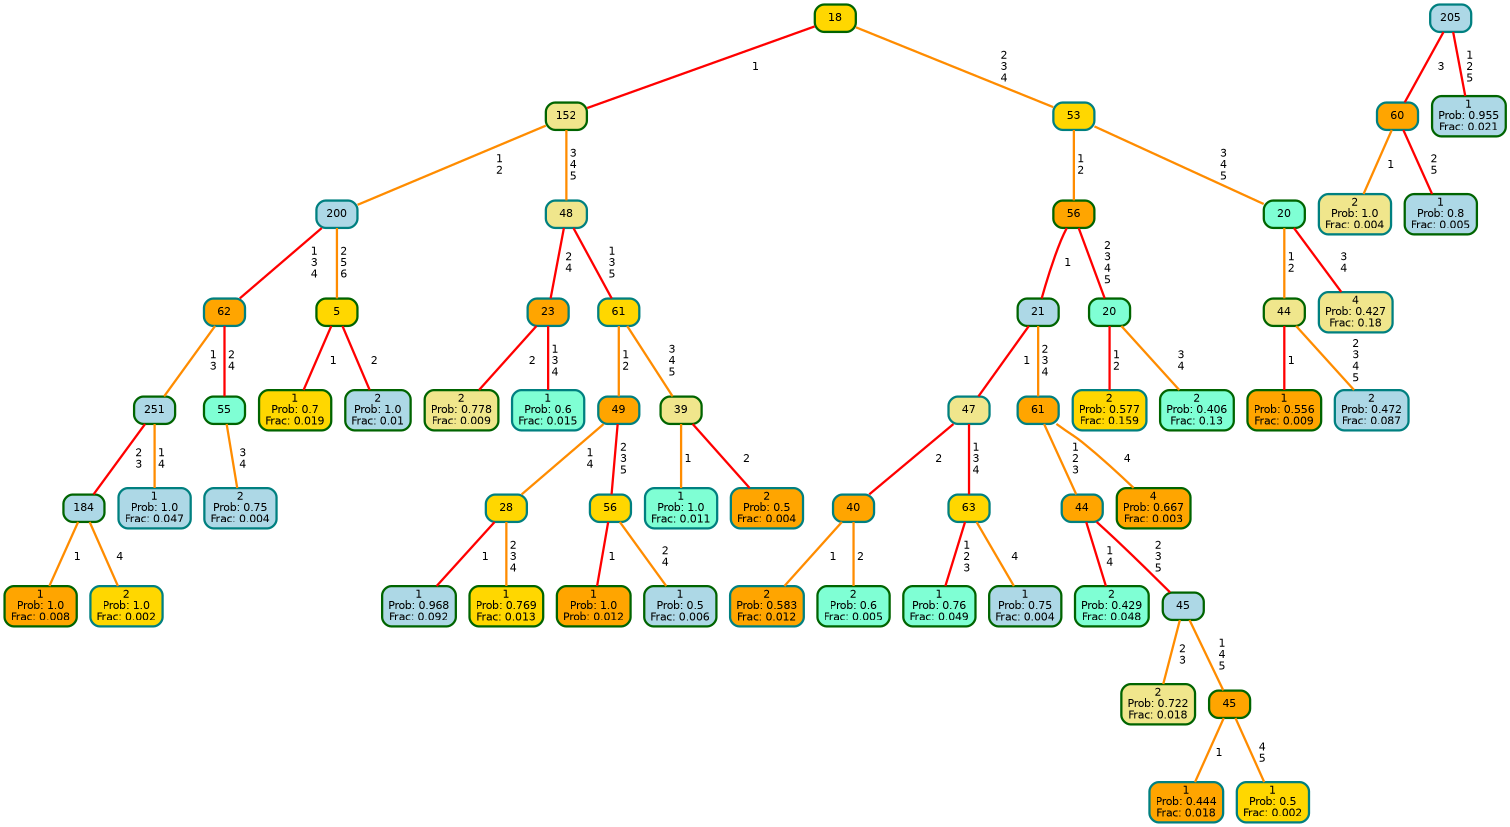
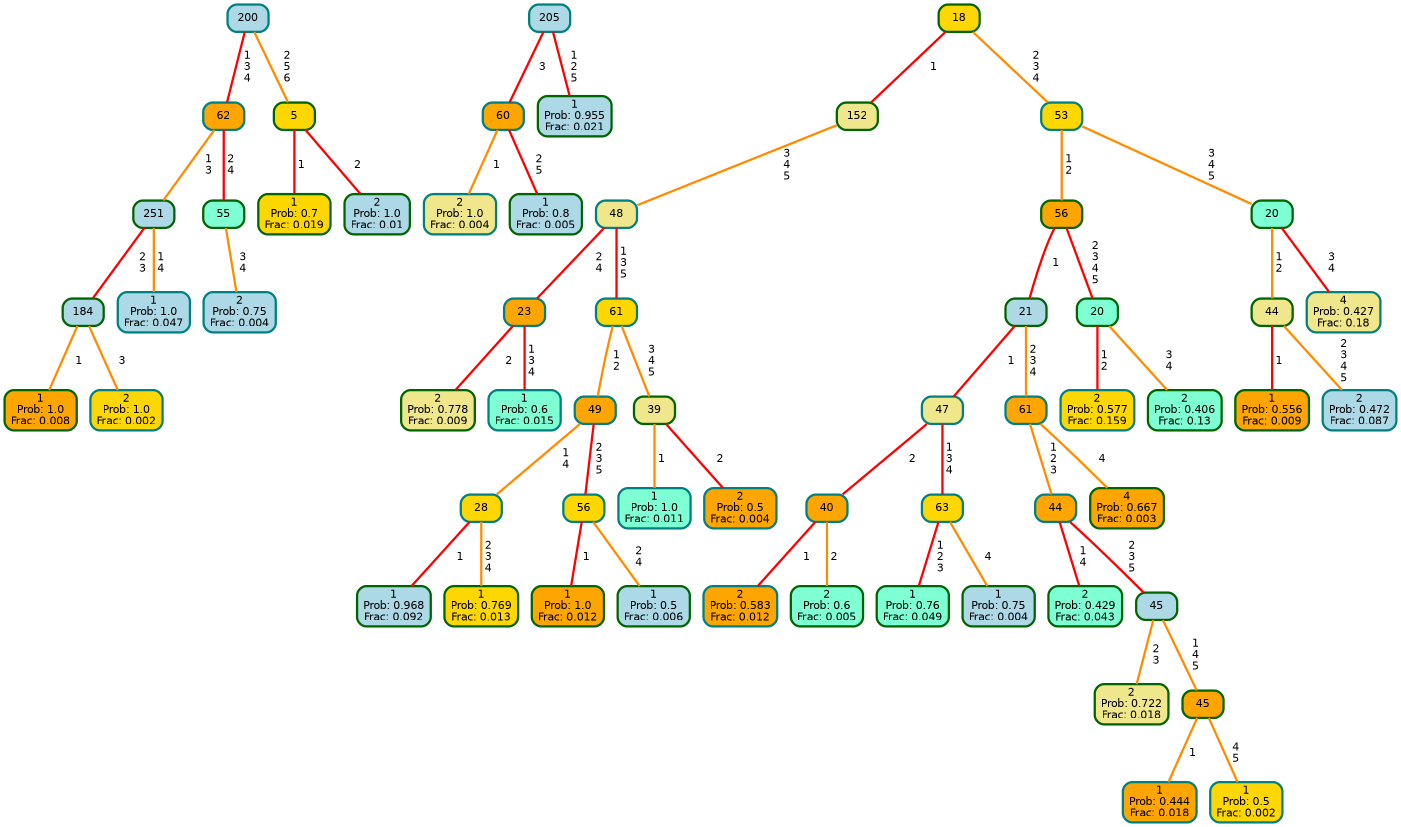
edge "152" -- "200": removed, label "1 2"
edge "40" -- "2 Prob: 0.583 Frac: 0.012": color darkorange -> red
edge "184" -- "2 Prob: 1.0 Frac: 0.002": label " 4" -> " 3"
node "1 Prob: 1.0 Prob: 0.012": label "1 Prob: 1.0 Prob: 0.012" -> "1 Prob: 1.0 Frac: 0.012"
node "2 Prob: 0.429 Frac: 0.048": label "2 Prob: 0.429 Frac: 0.048" -> "2 Prob: 0.429 Frac: 0.043"
